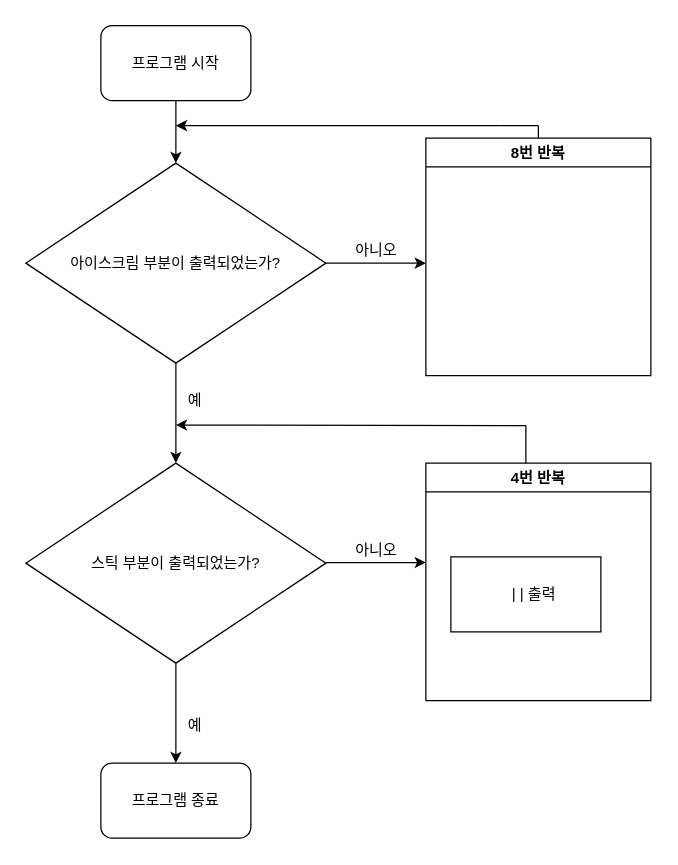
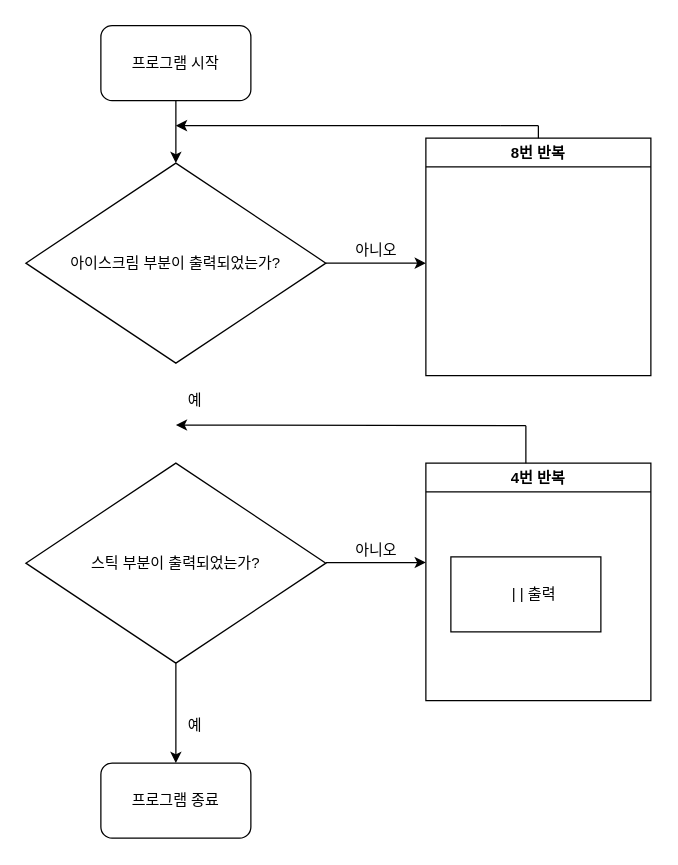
edge "아이스크림 부분이 출력되었는가?" -> "스틱 부분이 출력되었는가?": removed
